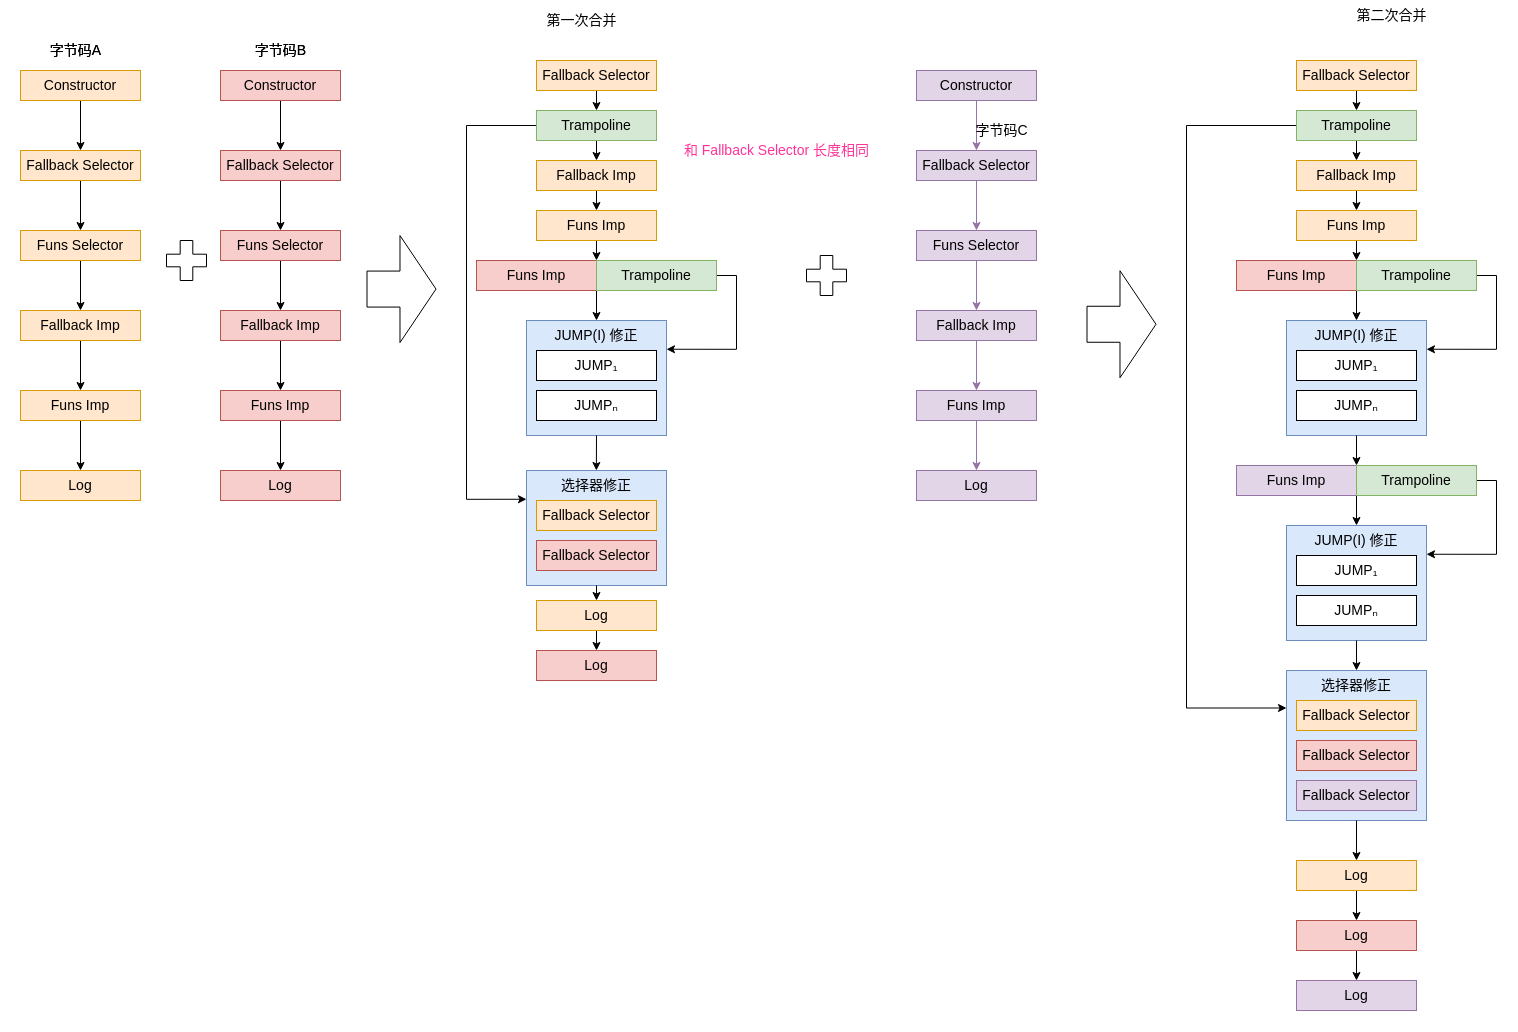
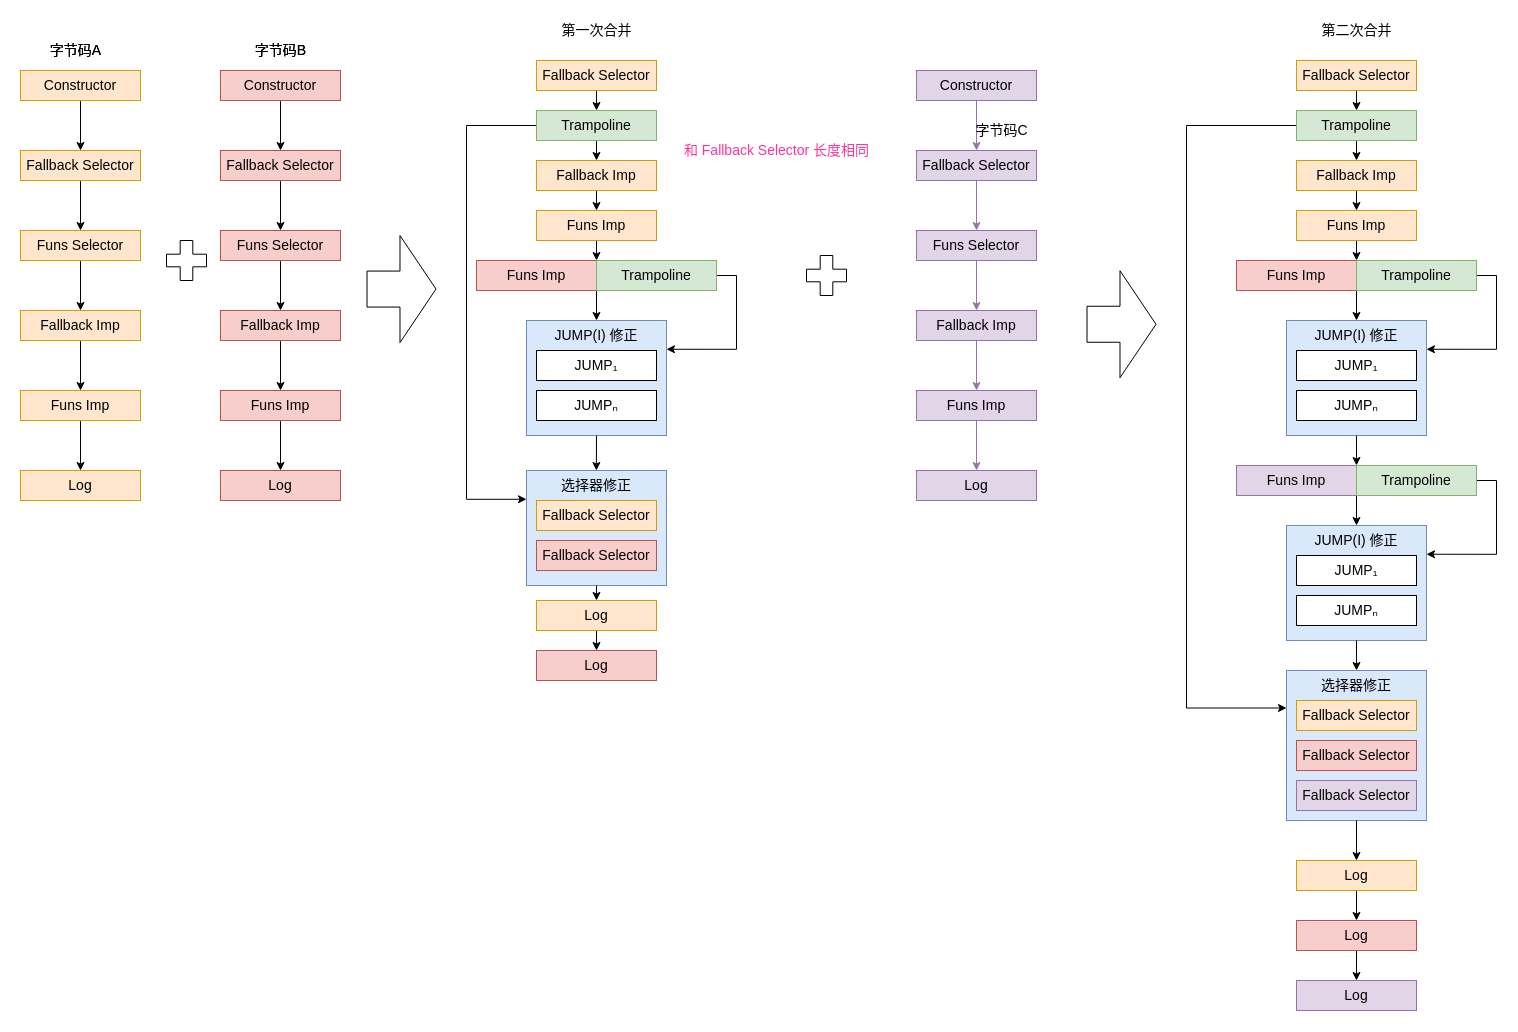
node "第二次合并": moved (1392, 16) -> (1357, 31)
node "第一次合并": moved (582, 21) -> (597, 31)
